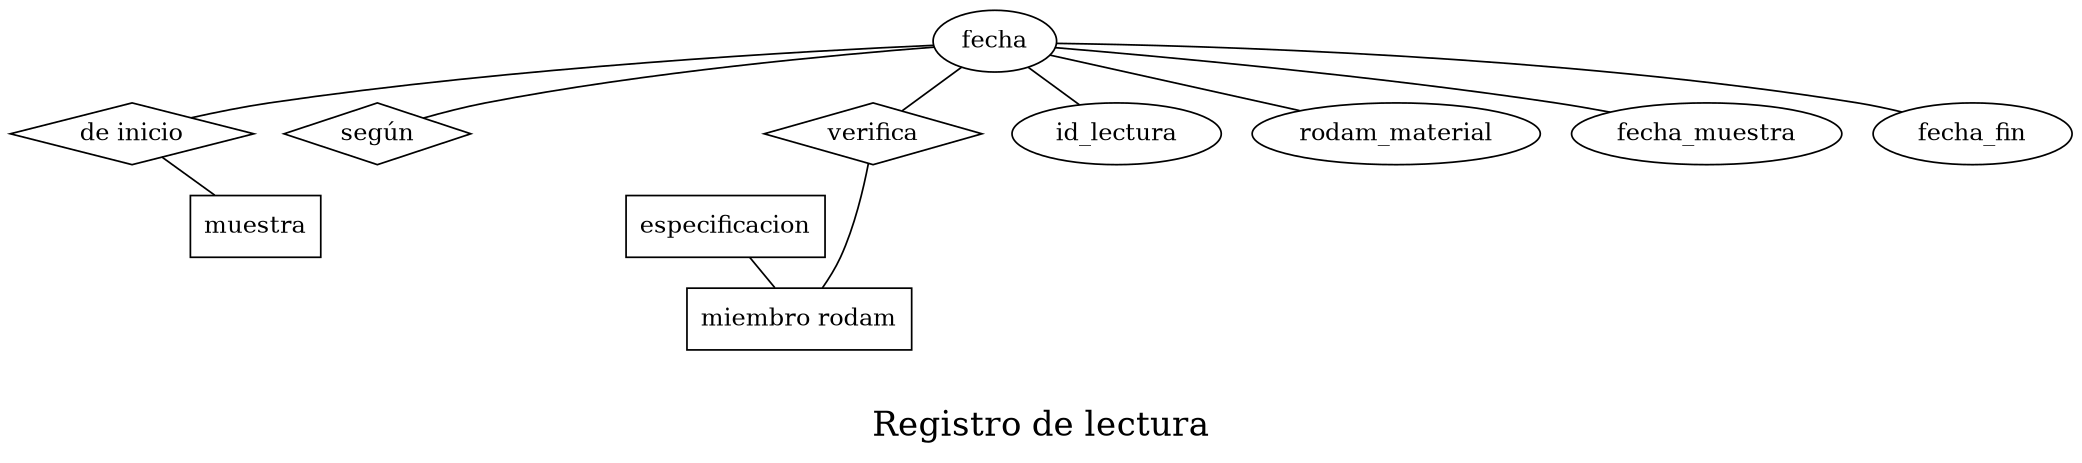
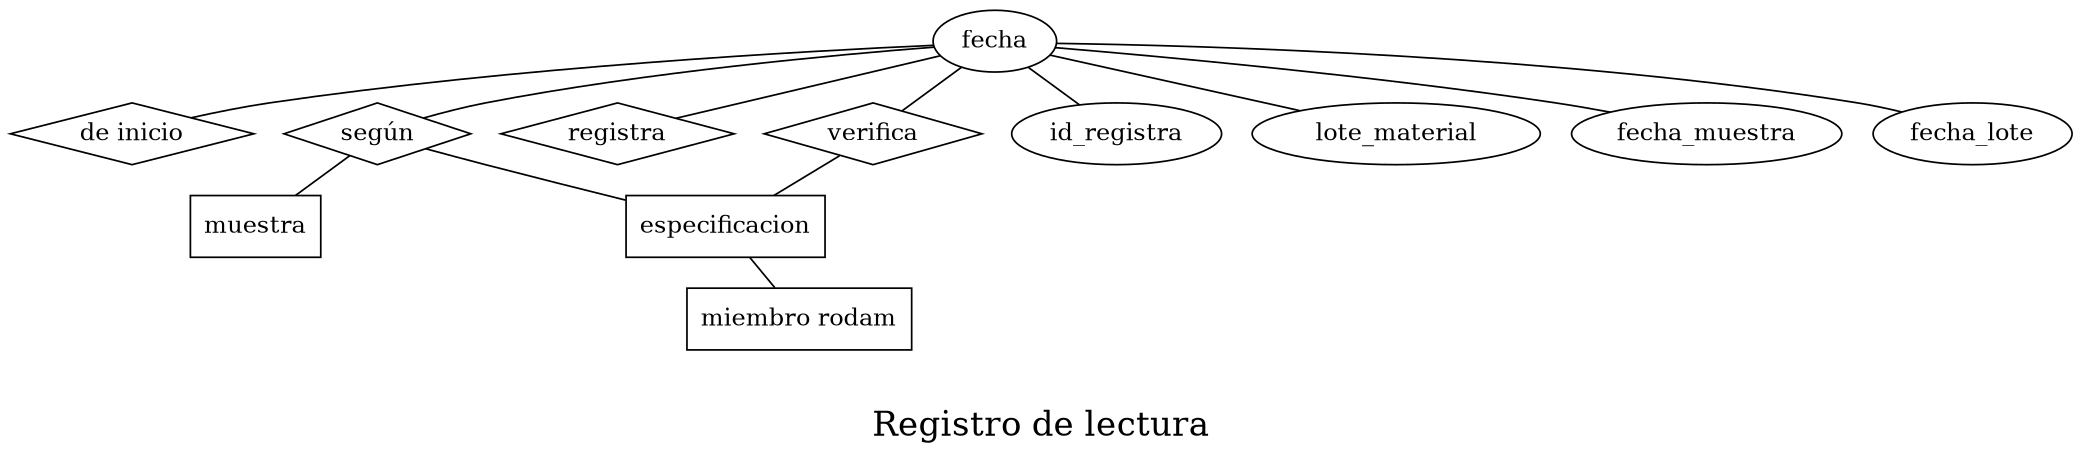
node "registra": added
node "id_lectura": label "id_lectura" -> "id_registra"
node "rodam_material": label "rodam_material" -> "lote_material"
node "fecha_fin": label "fecha_fin" -> "fecha_lote"
edge "según" -- "especificacion": added
edge "de inicio" -- "muestra": now "según" -- "muestra"
edge "verifica" -- "miembro rodam": now "verifica" -- "especificacion"
